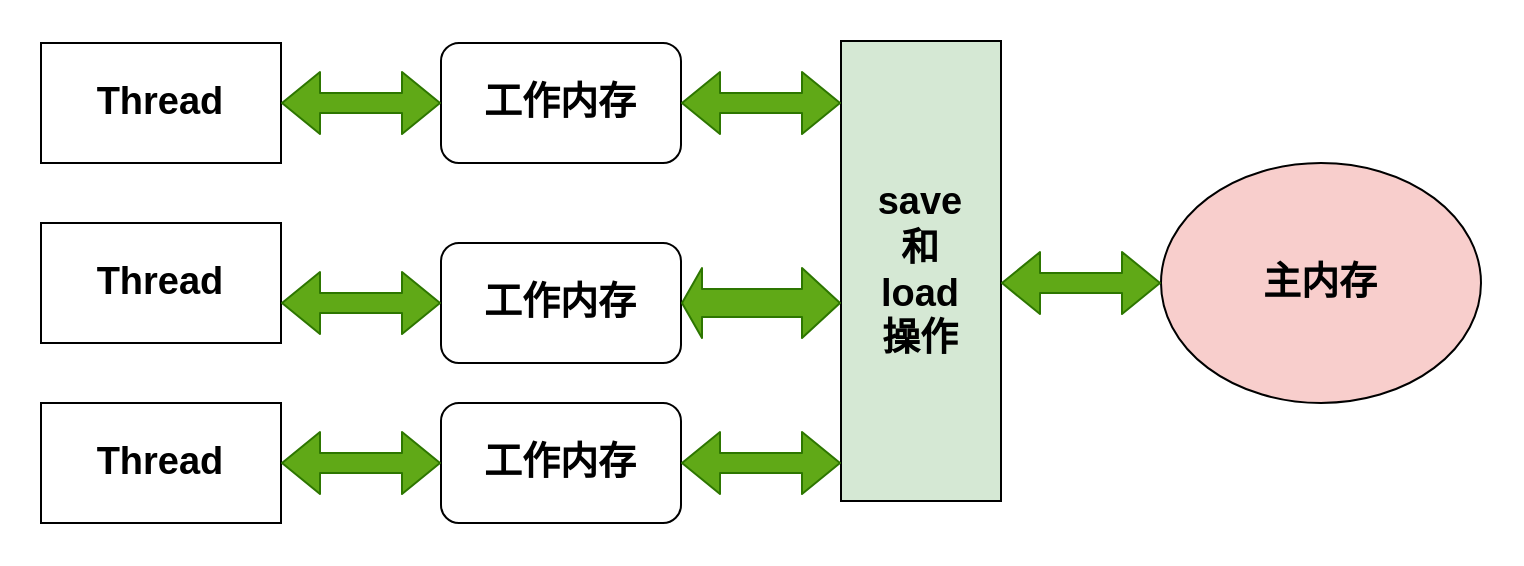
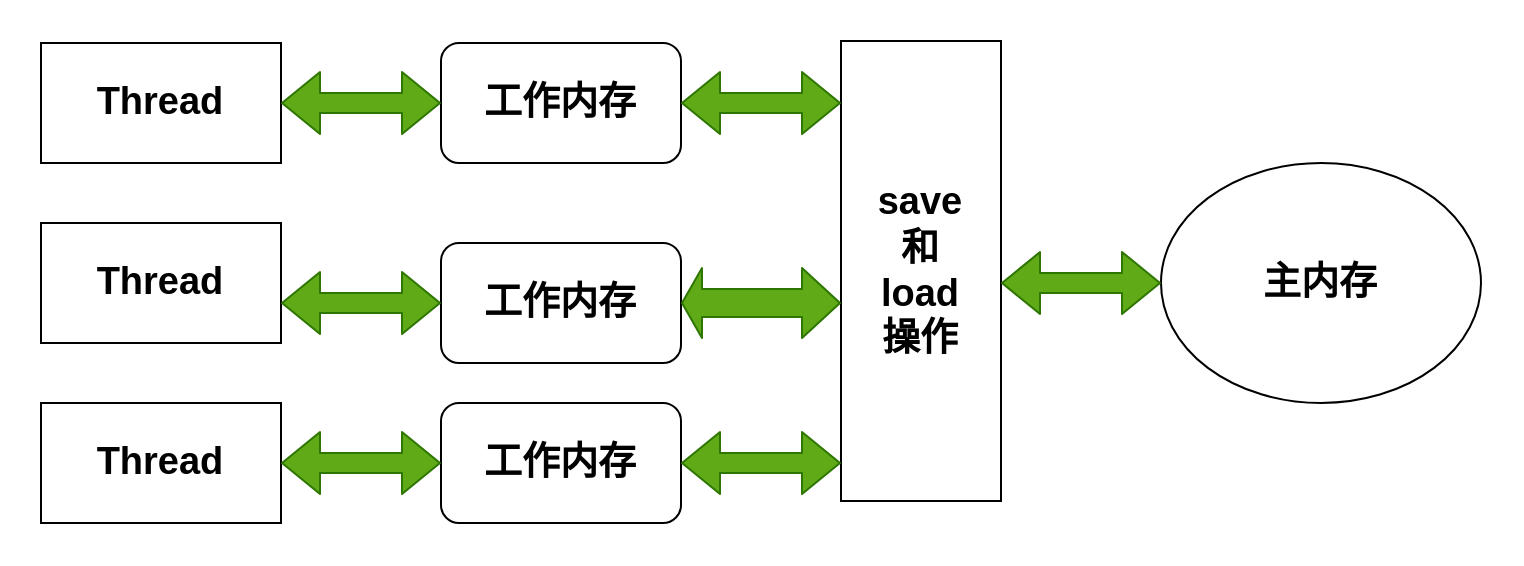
node "save和load操作": fillcolor #d5e8d4 -> #ffffff
node "主内存": fillcolor #f8cecc -> #ffffff
